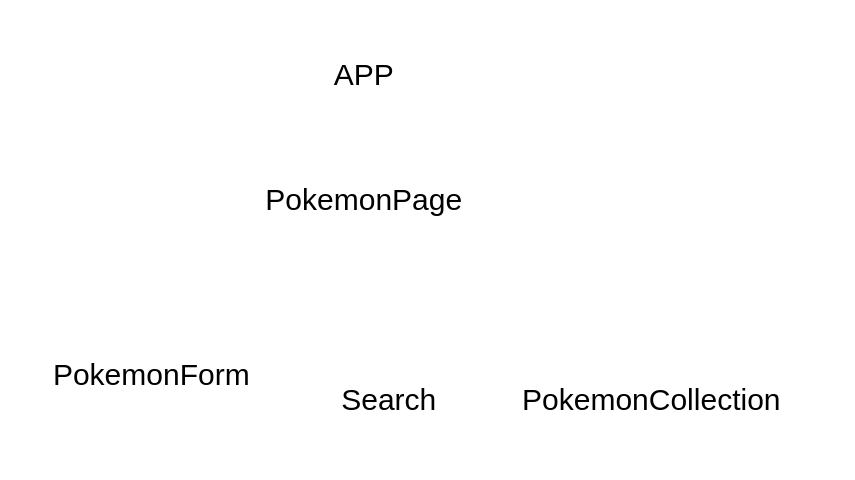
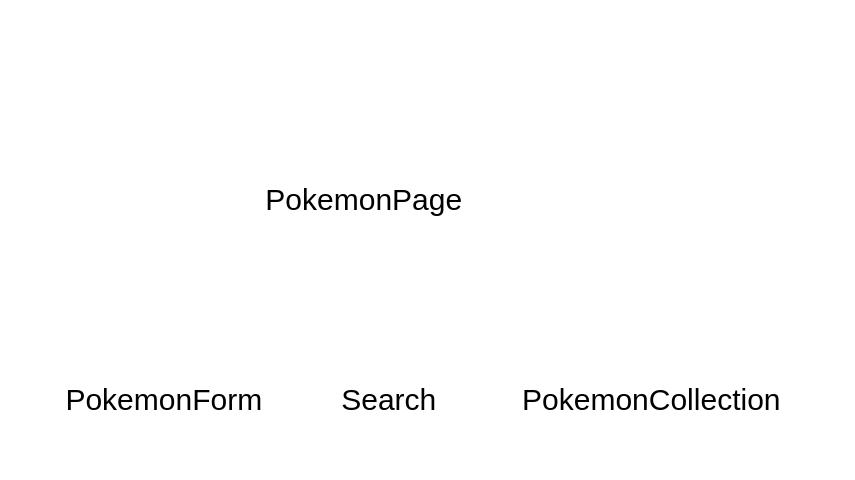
node "APP": removed
node "PokemonForm": moved (151, 376) -> (164, 401)
